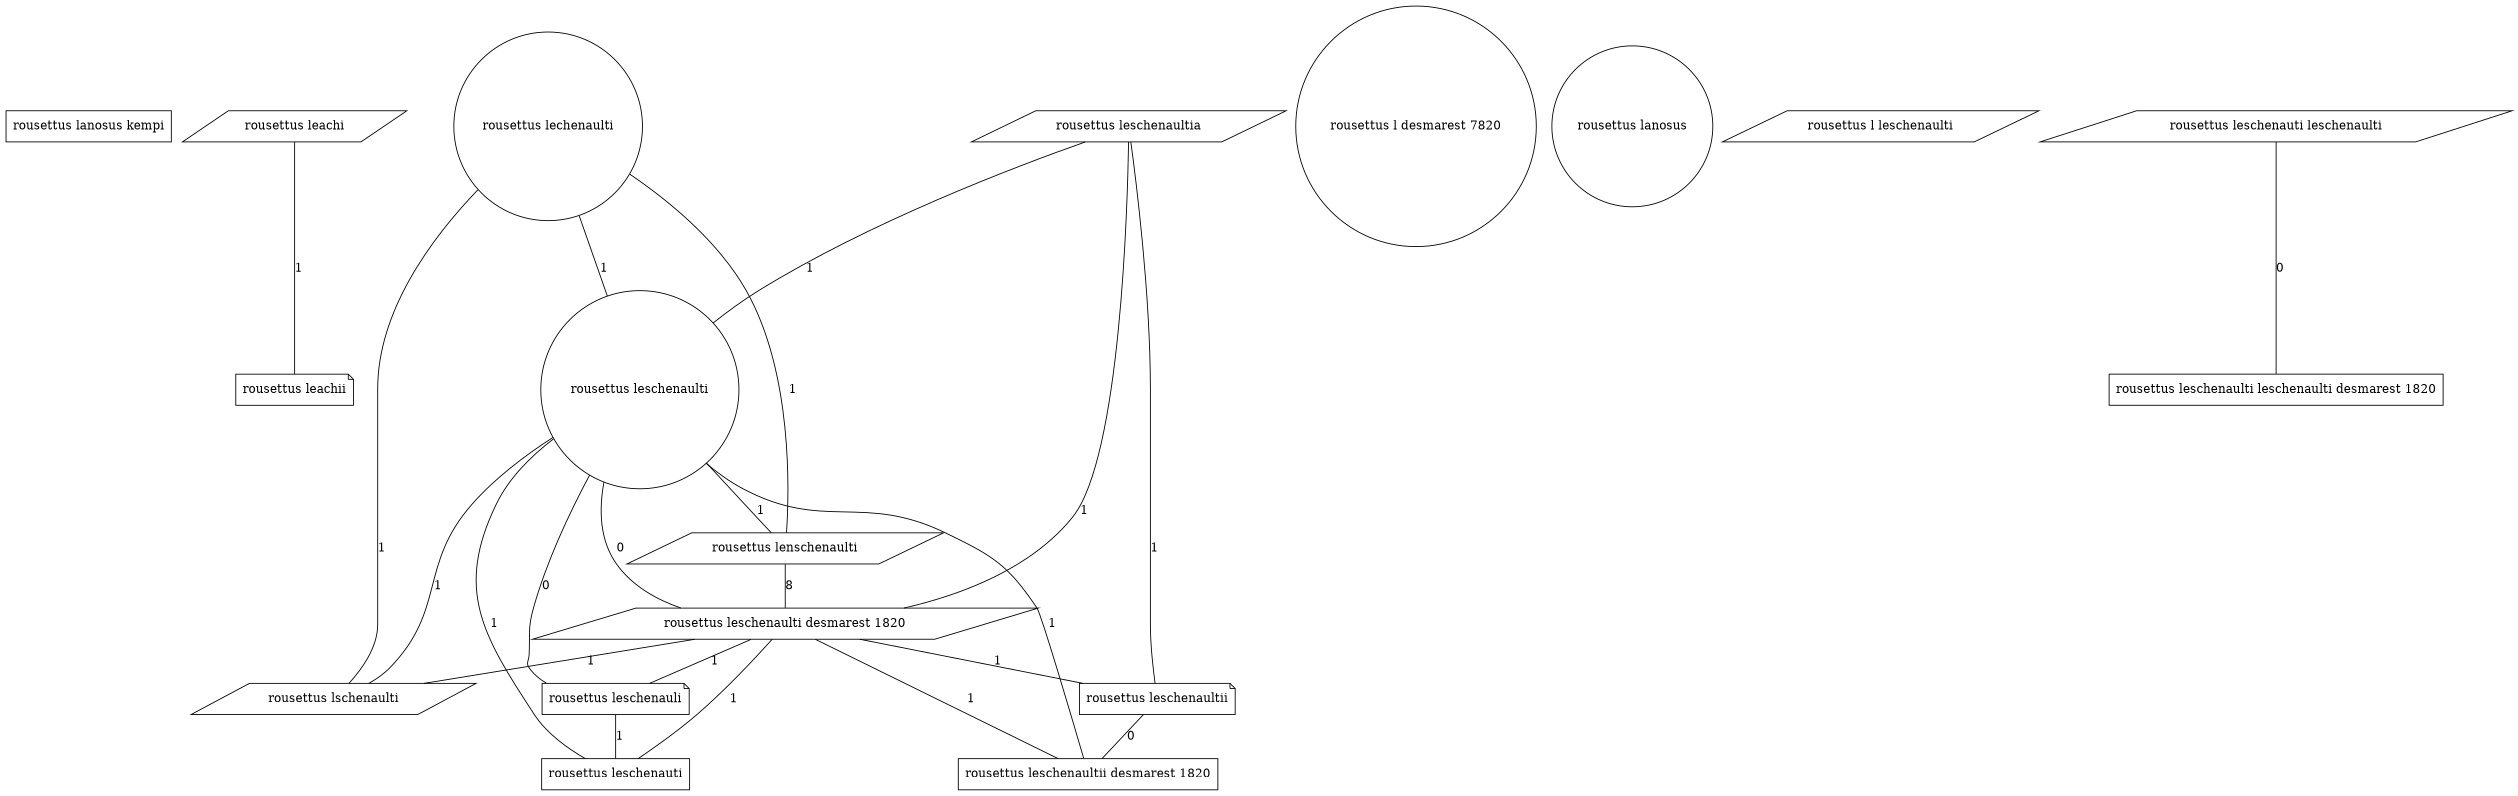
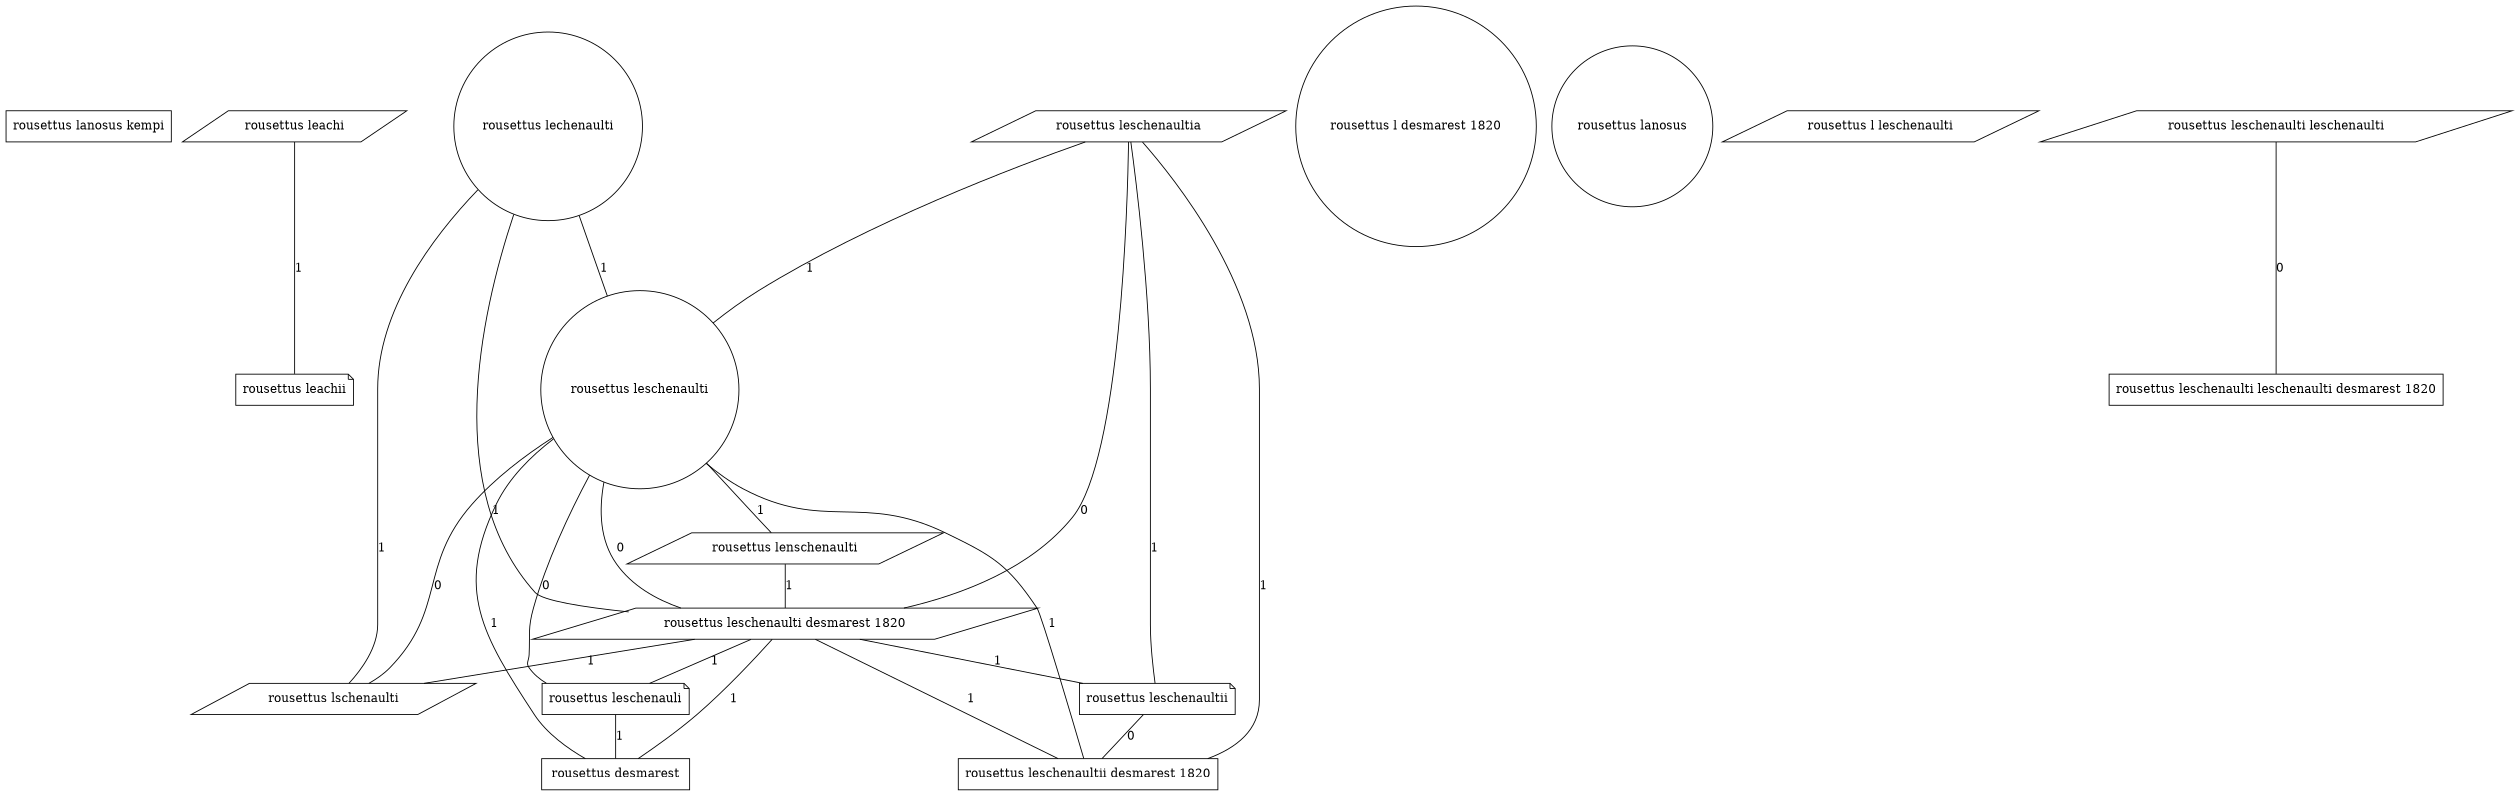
node "rousettus l desmarest 7820": label "rousettus l desmarest 7820" -> "rousettus l desmarest 1820"
node "rousettus leschenauti leschenaulti": label "rousettus leschenauti leschenaulti" -> "rousettus leschenaulti leschenaulti"
edge "rousettus lechenaulti" -- "rousettus lenschenaulti": now "rousettus lechenaulti" -- "rousettus leschenaulti desmarest 1820"
edge "rousettus leschenaultia" -- "rousettus leschenaultii desmarest 1820": added, label "1"
edge "rousettus leschenaultia" -- "rousettus leschenaulti desmarest 1820": label "1" -> "0"
edge "rousettus leschenaulti" -- "rousettus lschenaulti": label "1" -> "0"
edge "rousettus lenschenaulti" -- "rousettus leschenaulti desmarest 1820": label "8" -> "1"
node "rousettus leschenauti": label "rousettus leschenauti" -> "rousettus desmarest"
